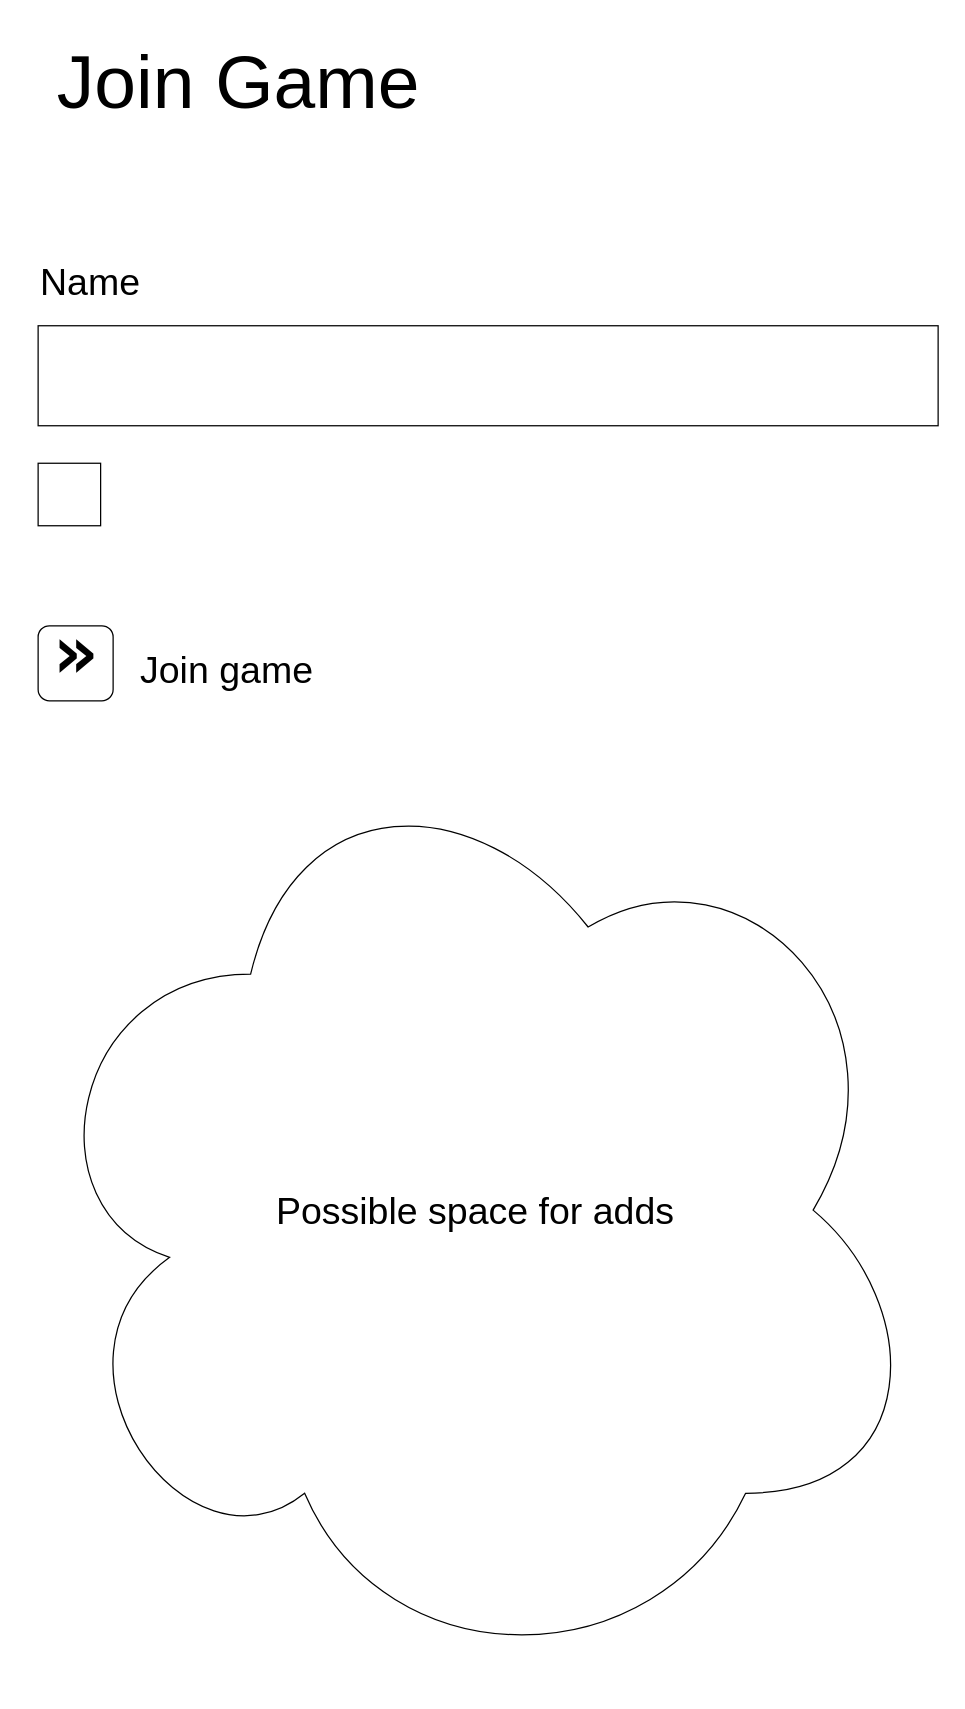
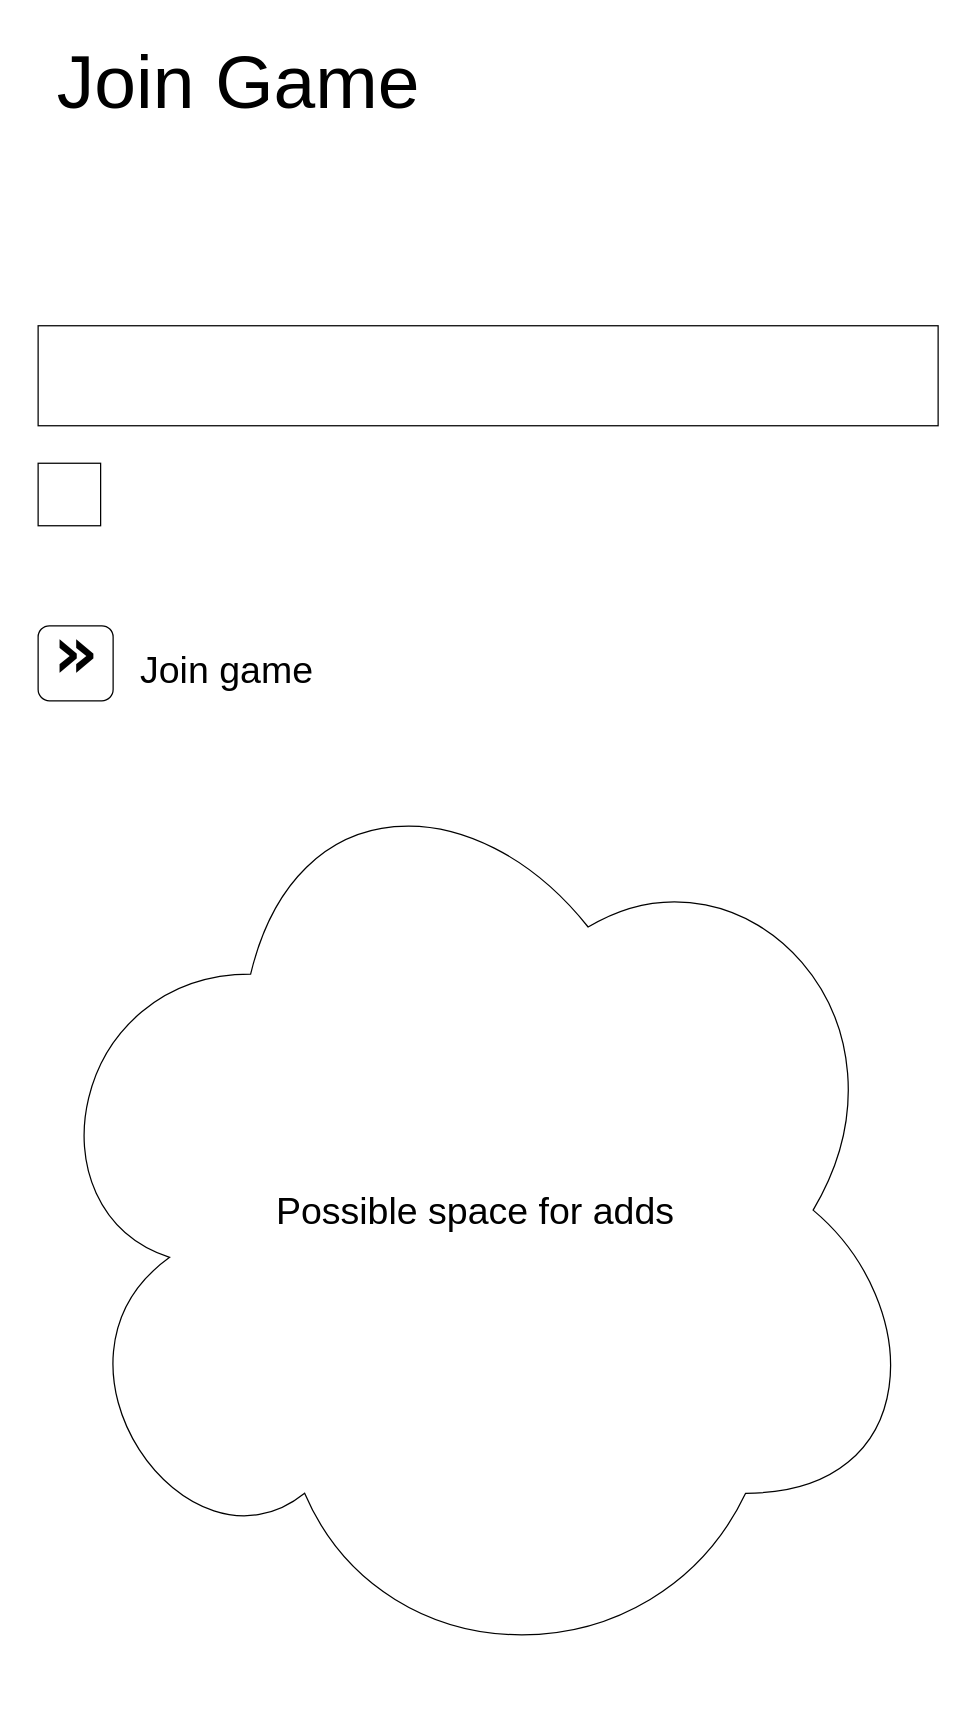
node "Name": removed
